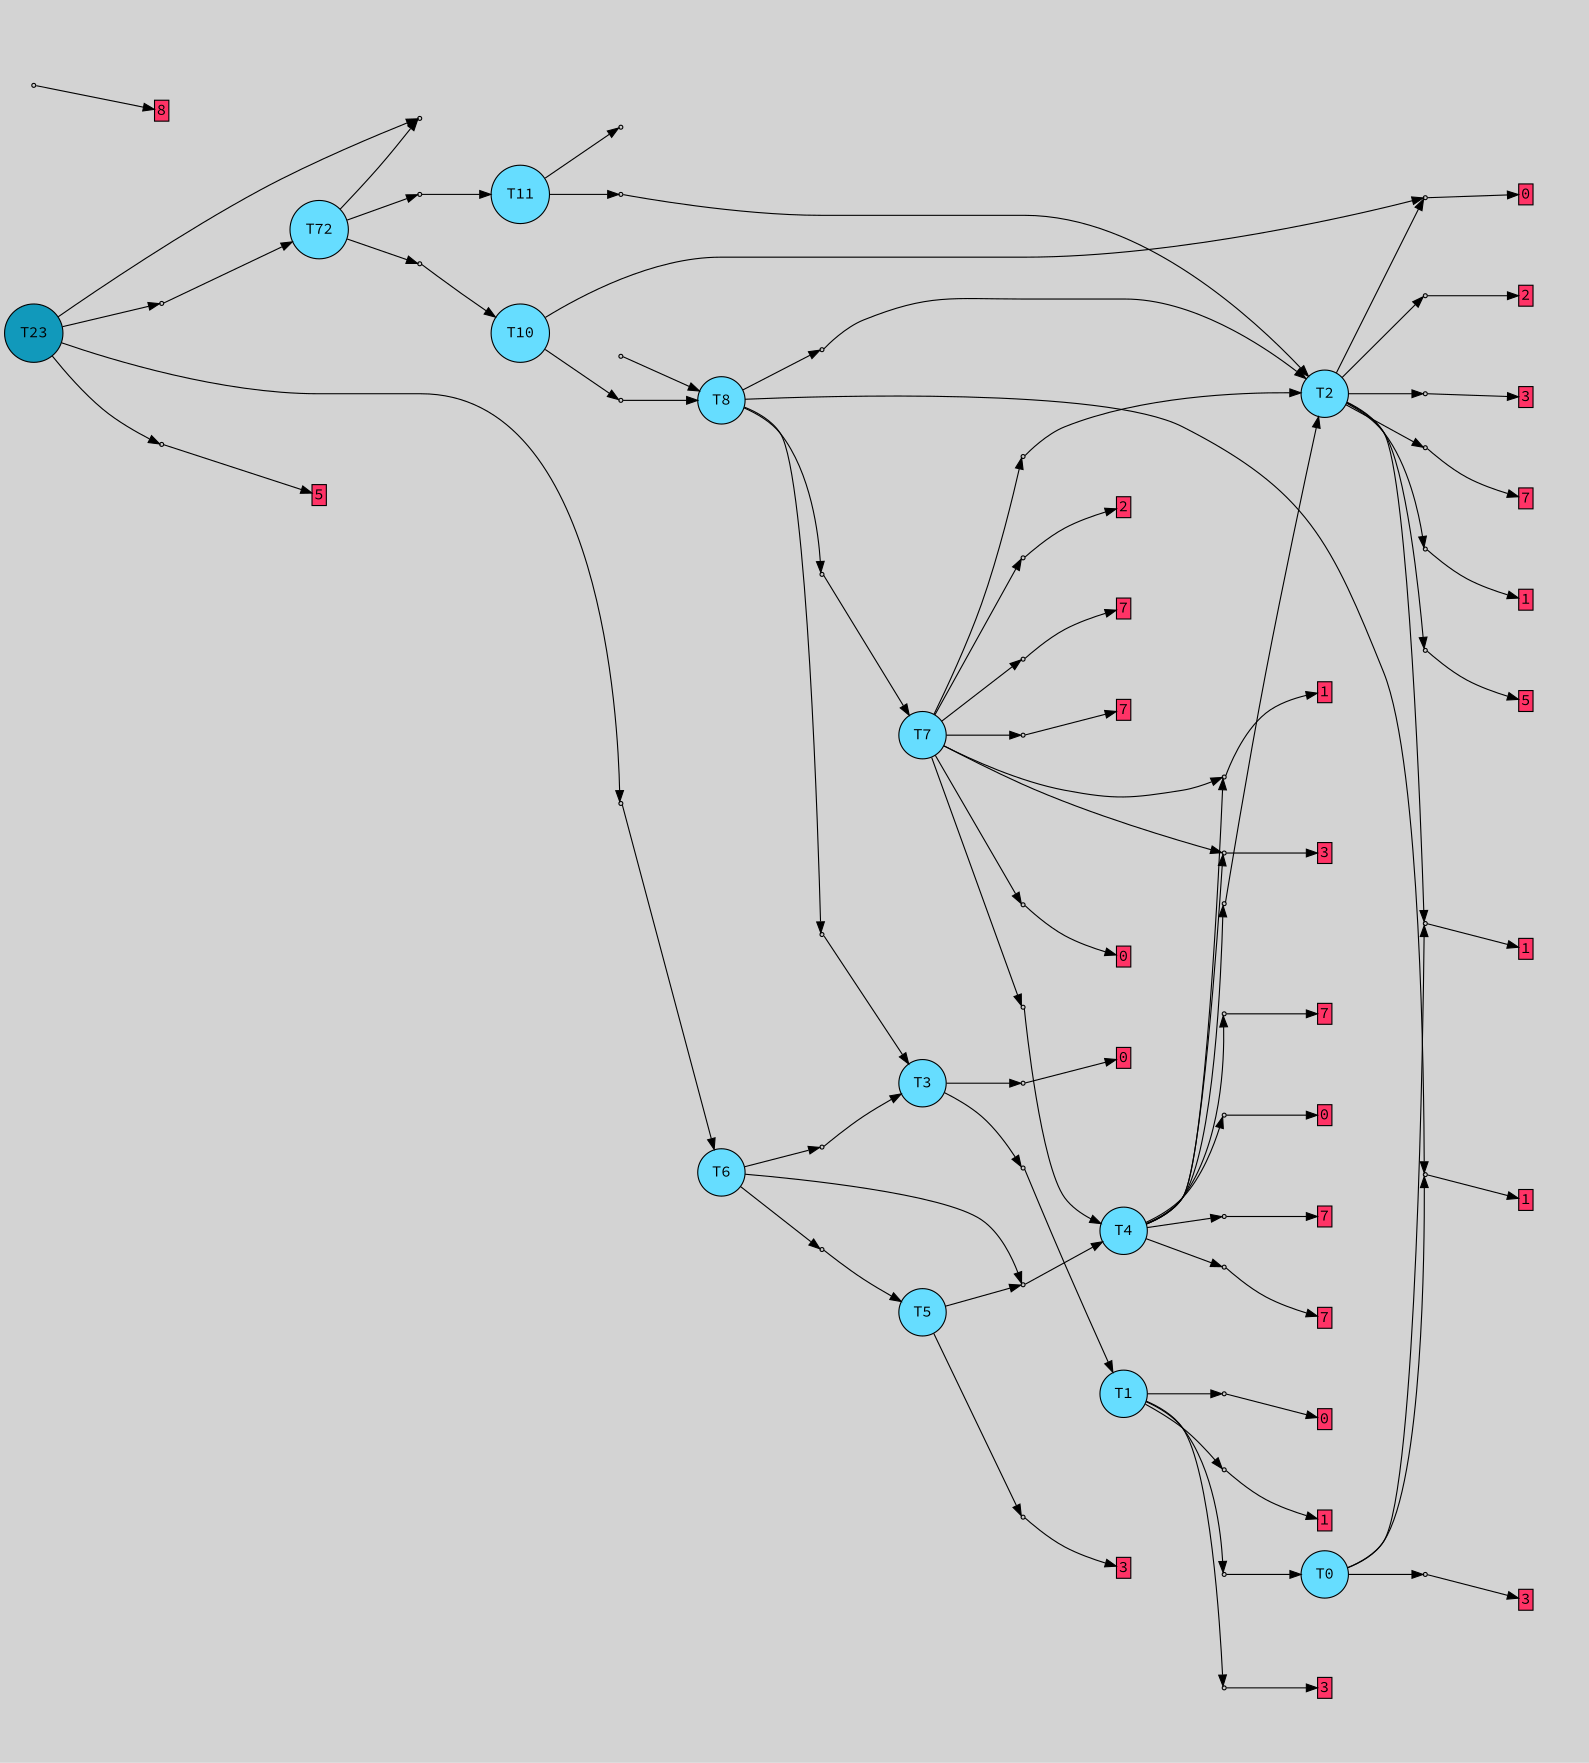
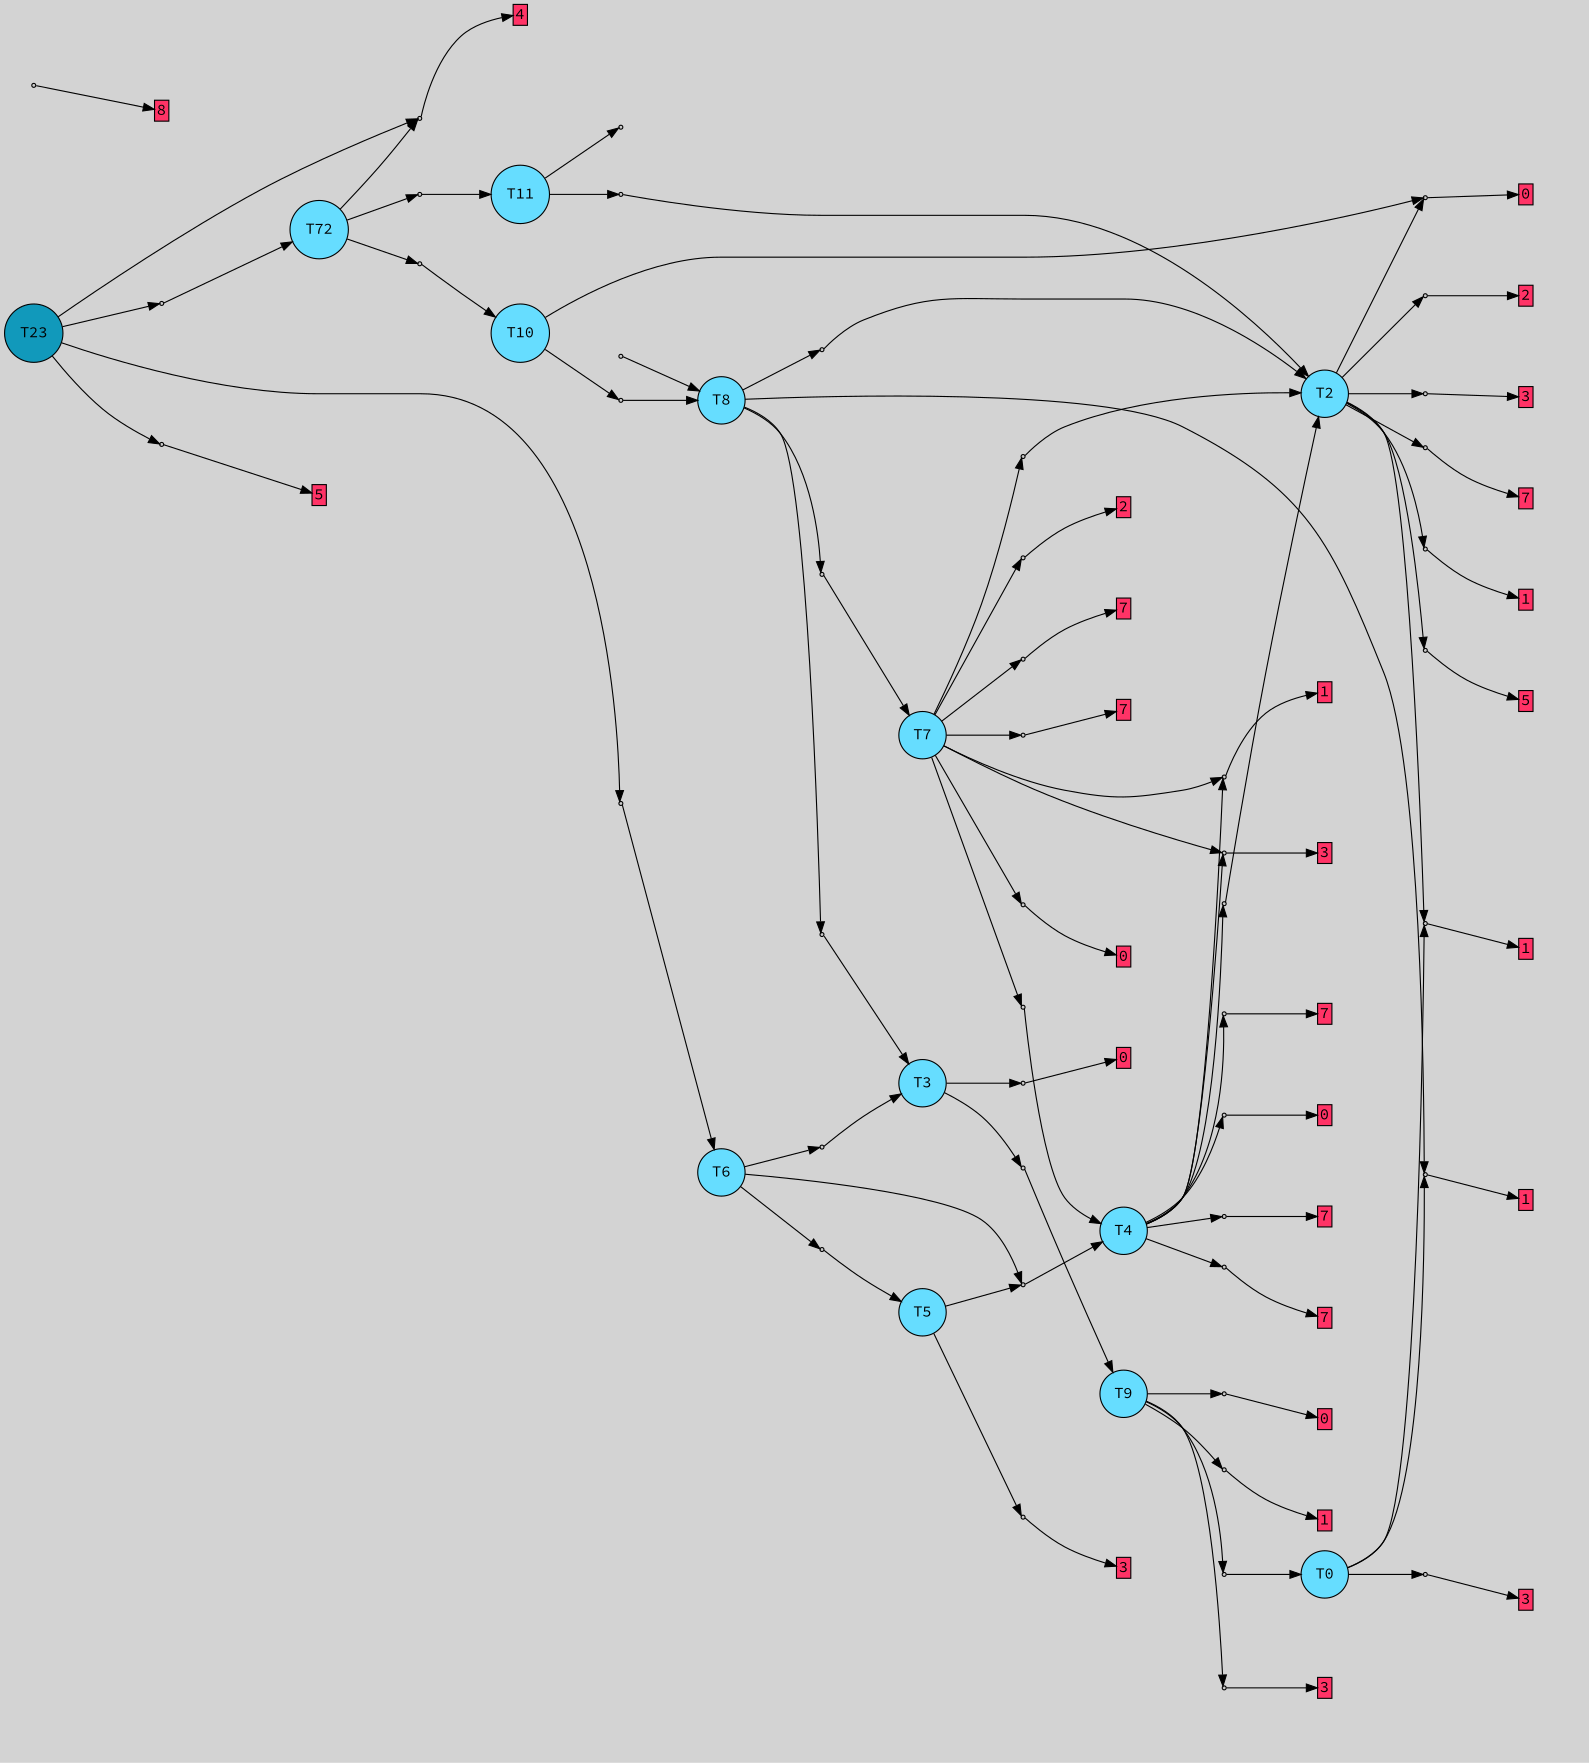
node "4": added
node "T1": label "T1" -> "T9"
